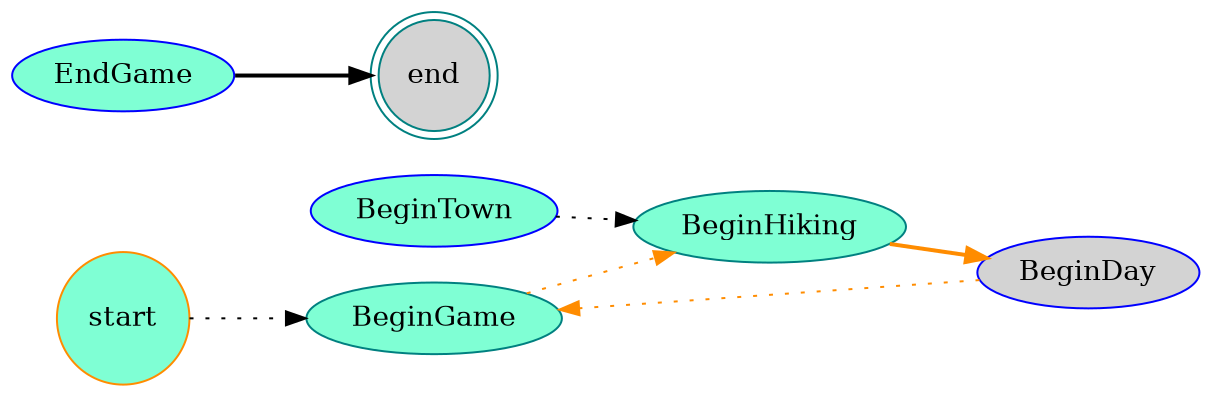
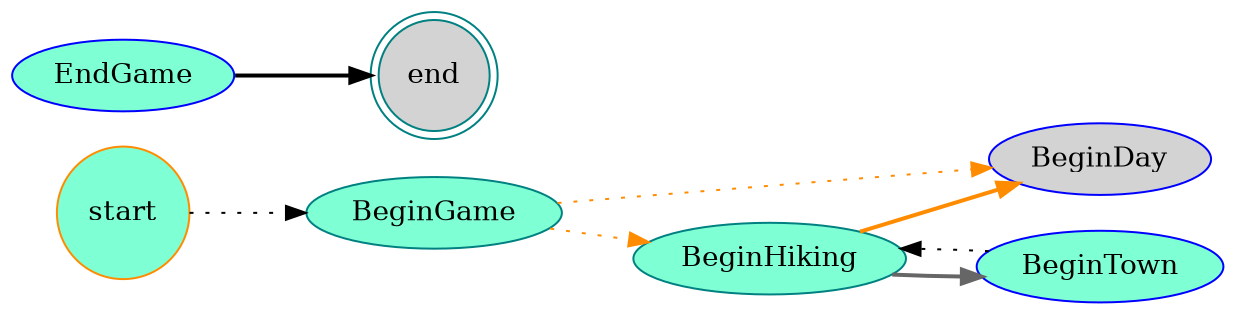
edge "BeginHiking" -> "BeginTown": added
edge "BeginDay" -> "BeginGame": reversed
